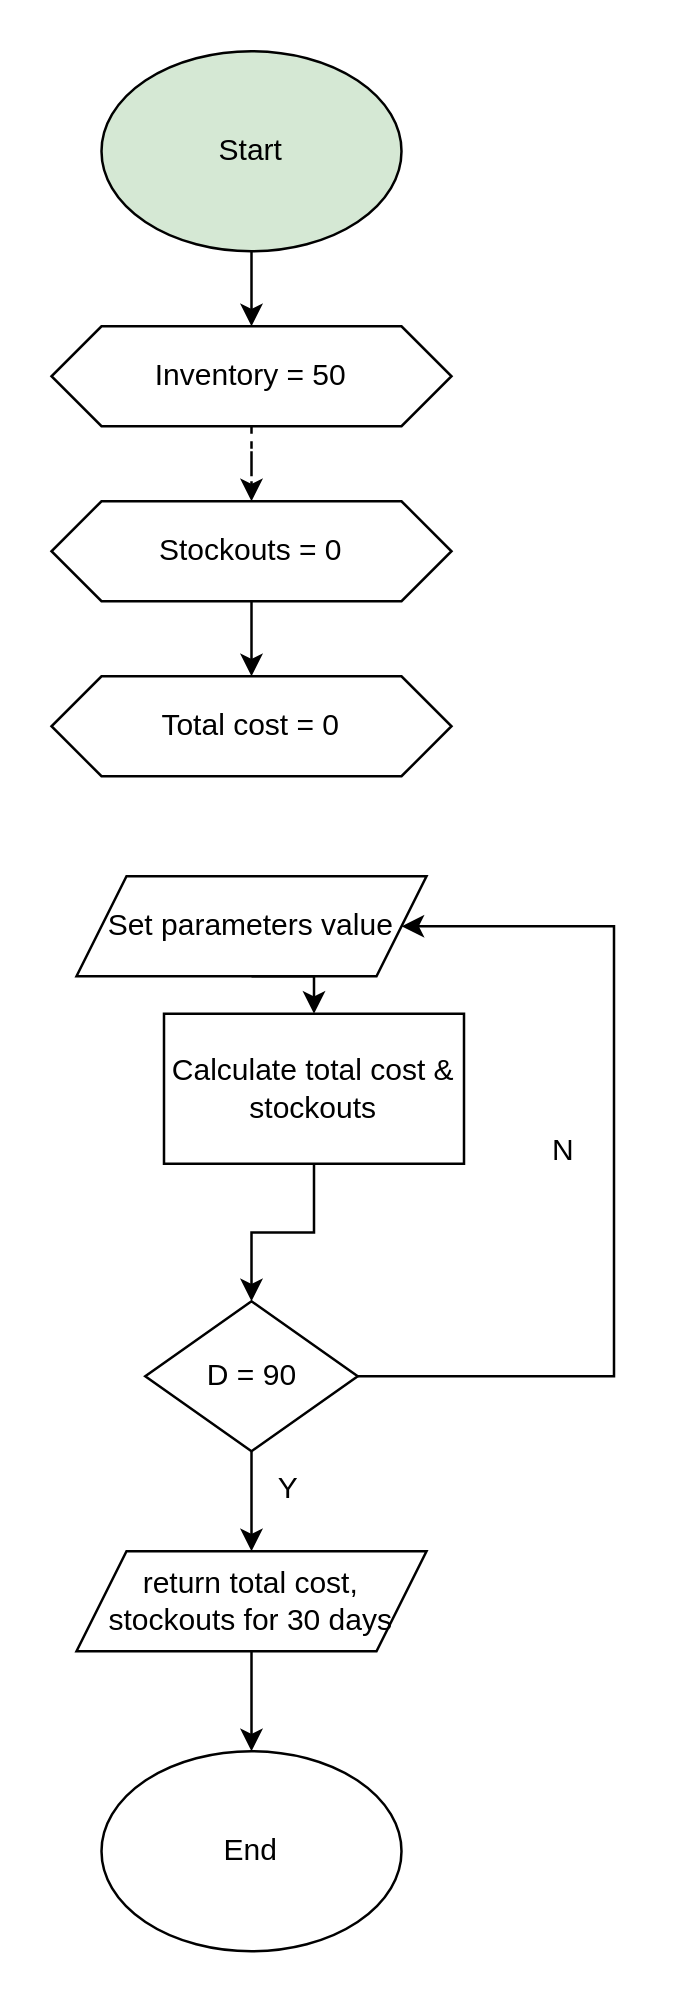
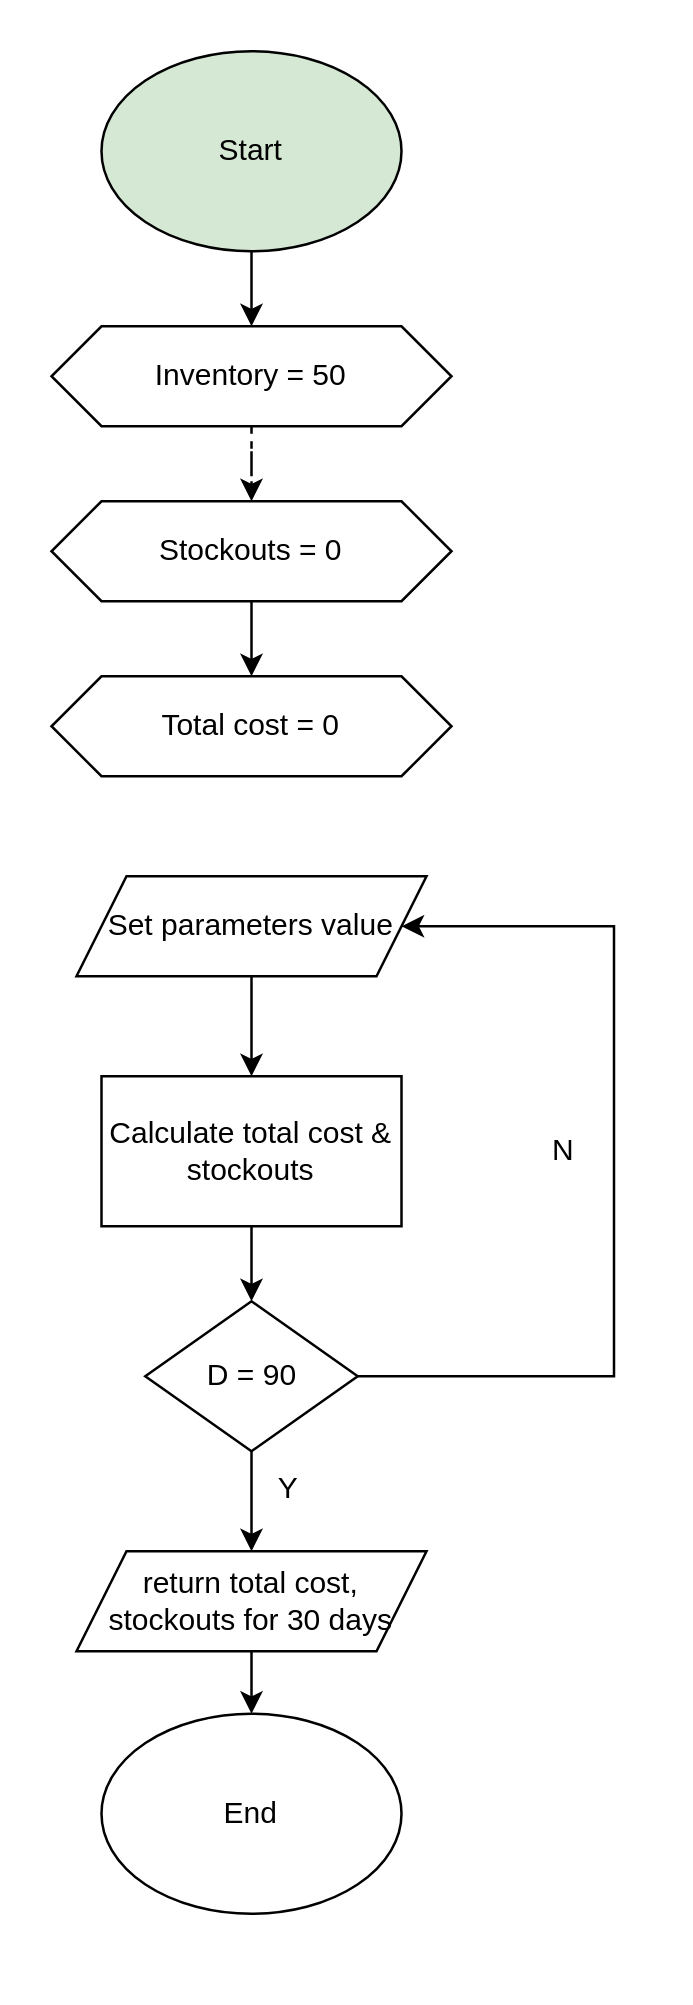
node "Calculate total cost & stockouts": moved (314, 1089) -> (251, 1151)
node "End": moved (251, 1851) -> (251, 1814)
